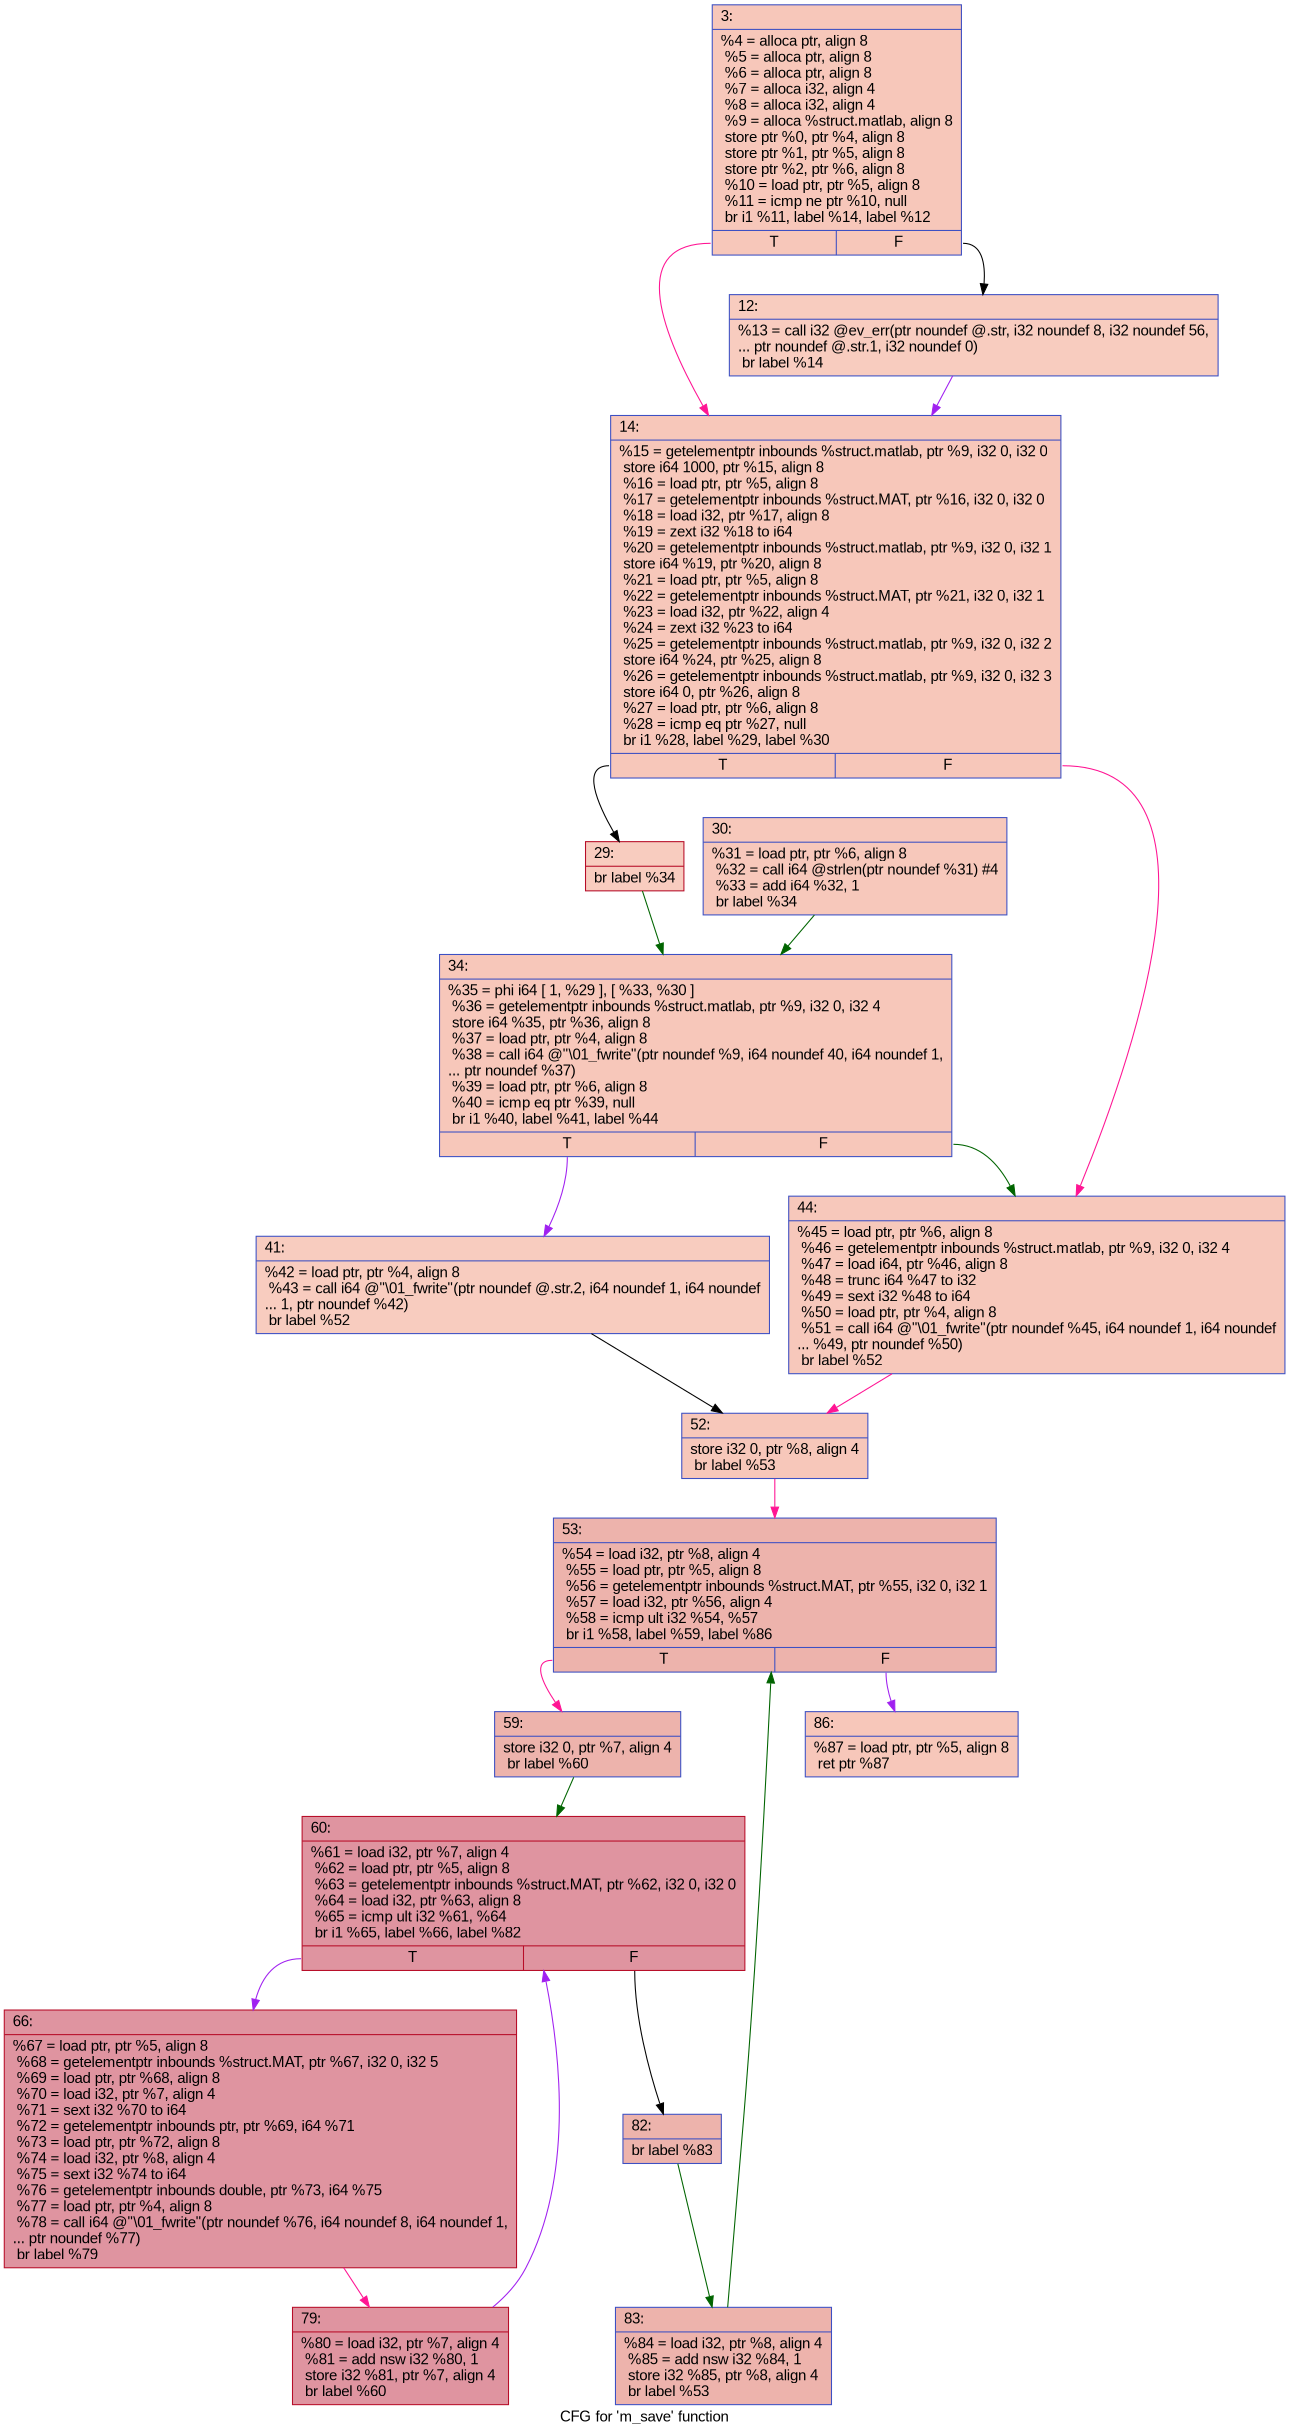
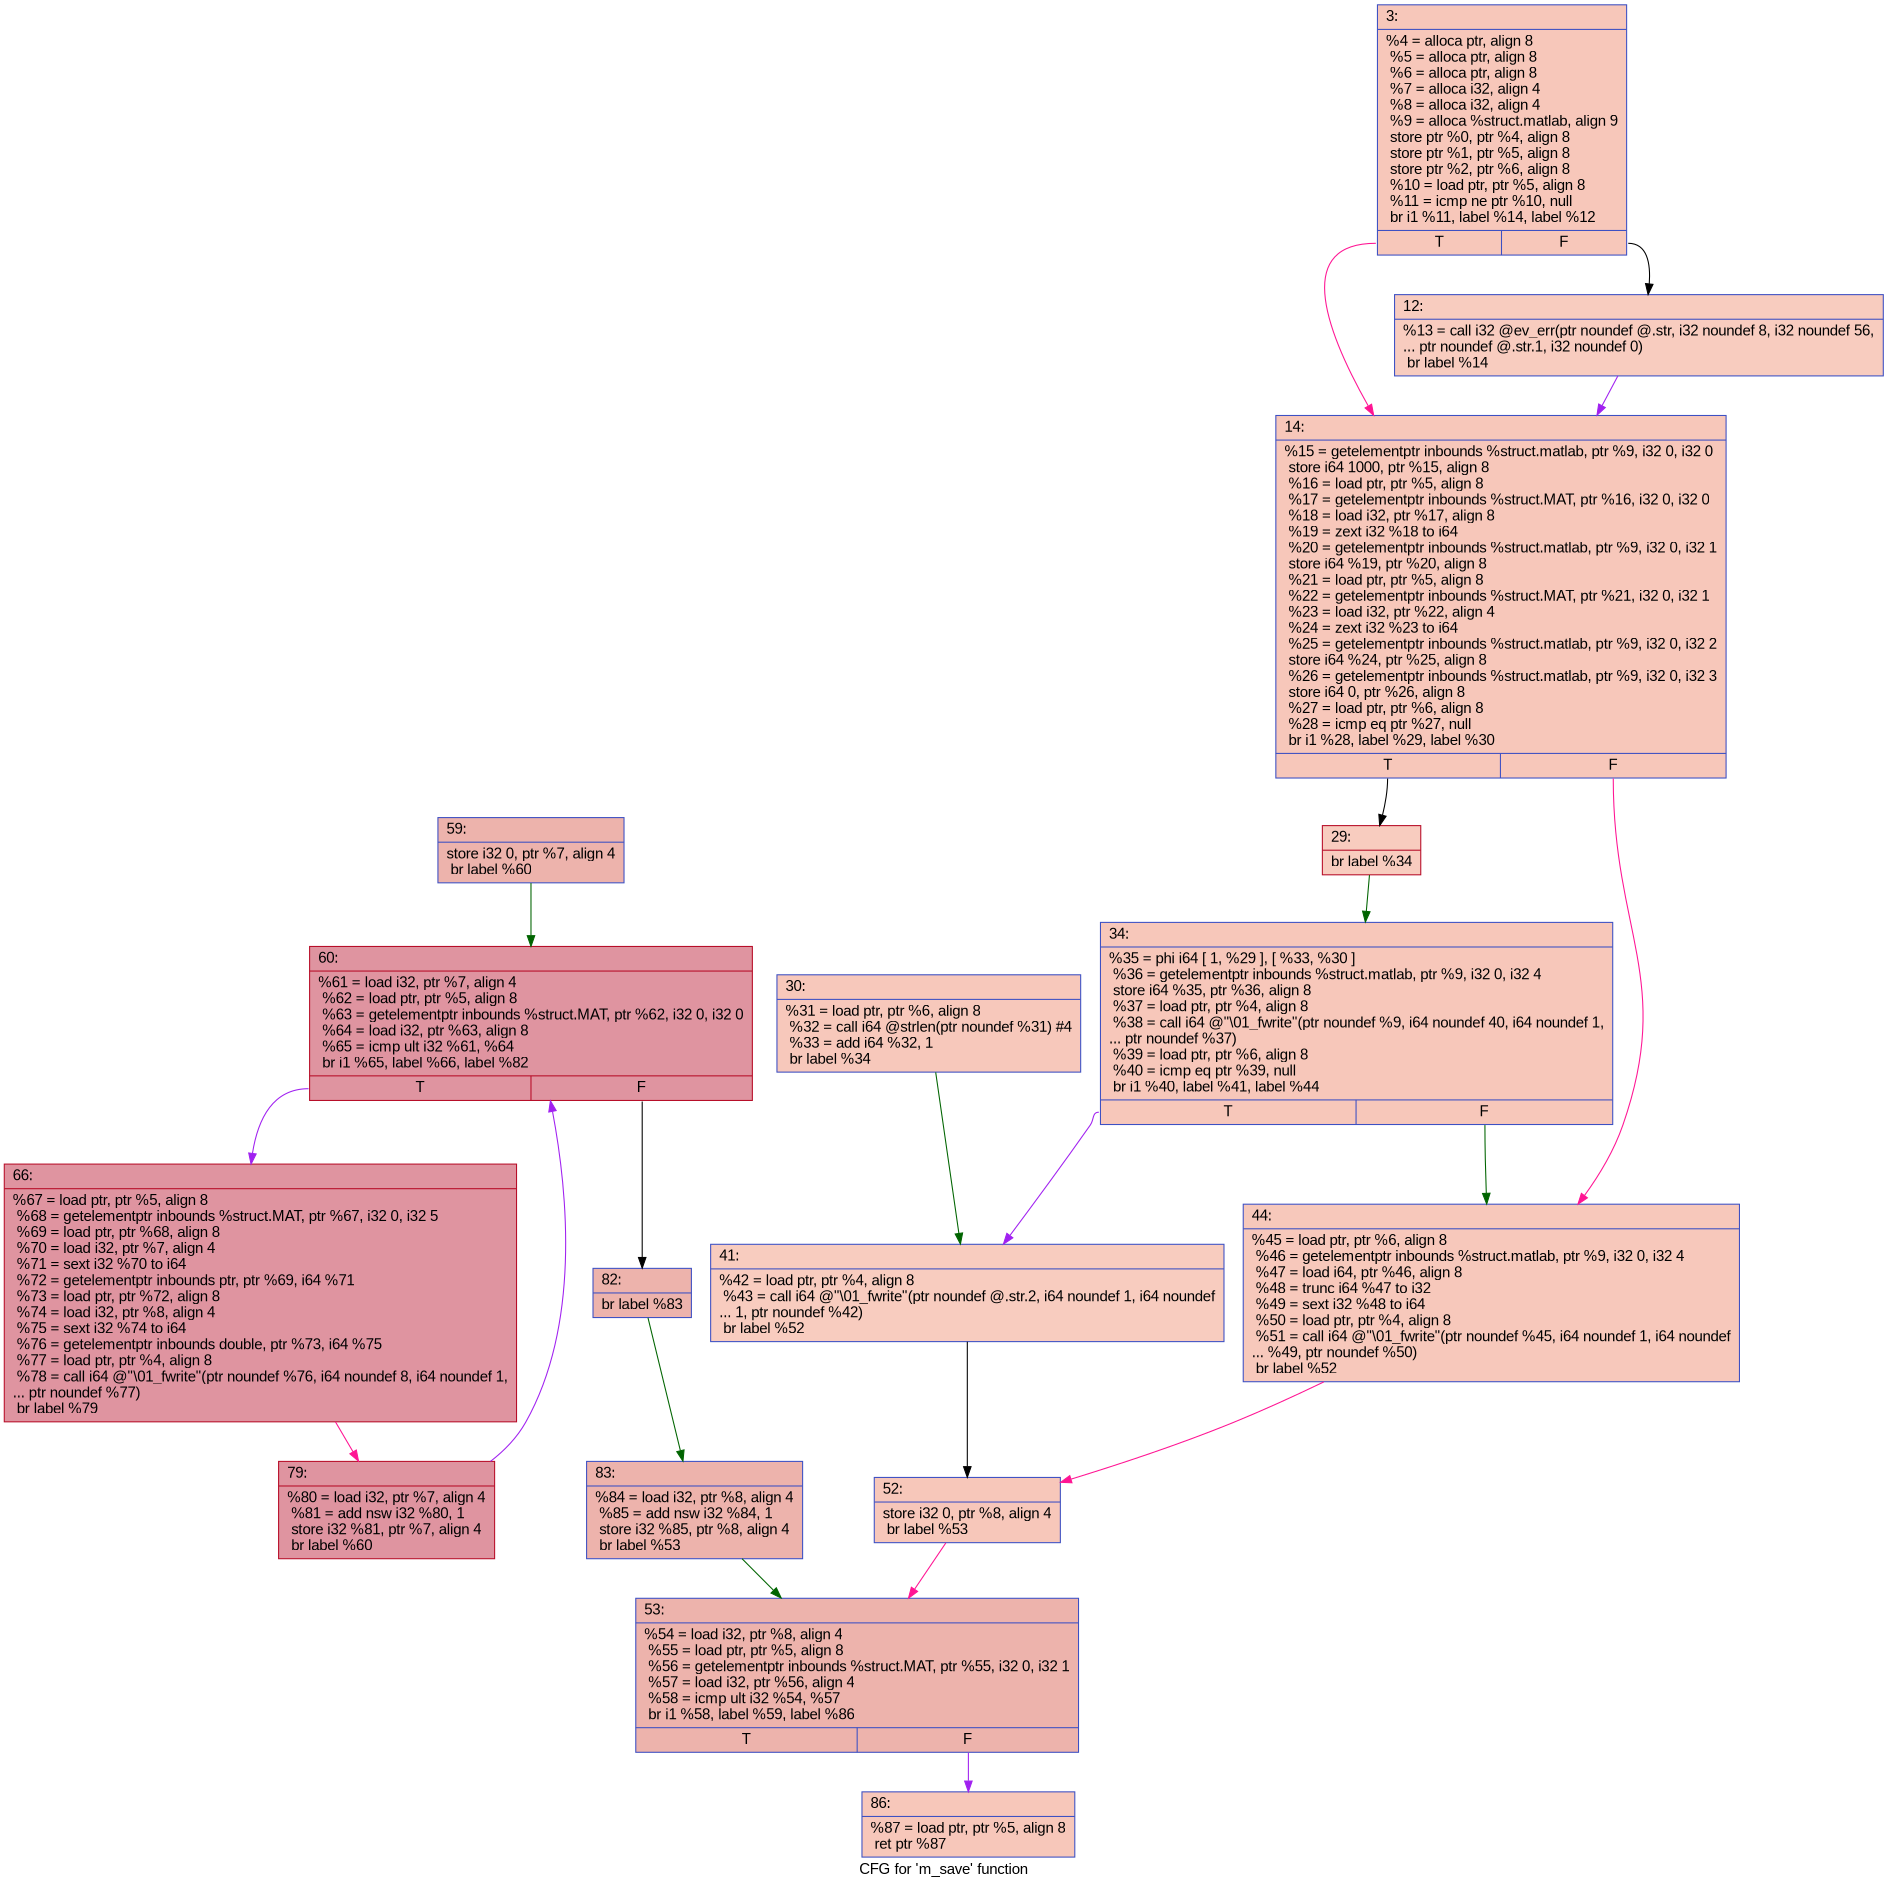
node "3:": text "%9 = alloca %struct.matlab, align 8" -> "%9 = alloca %struct.matlab, align 9"
edge "30:" -> "34:": now "30:" -> "41:"
edge "53:" -> "59:": removed
